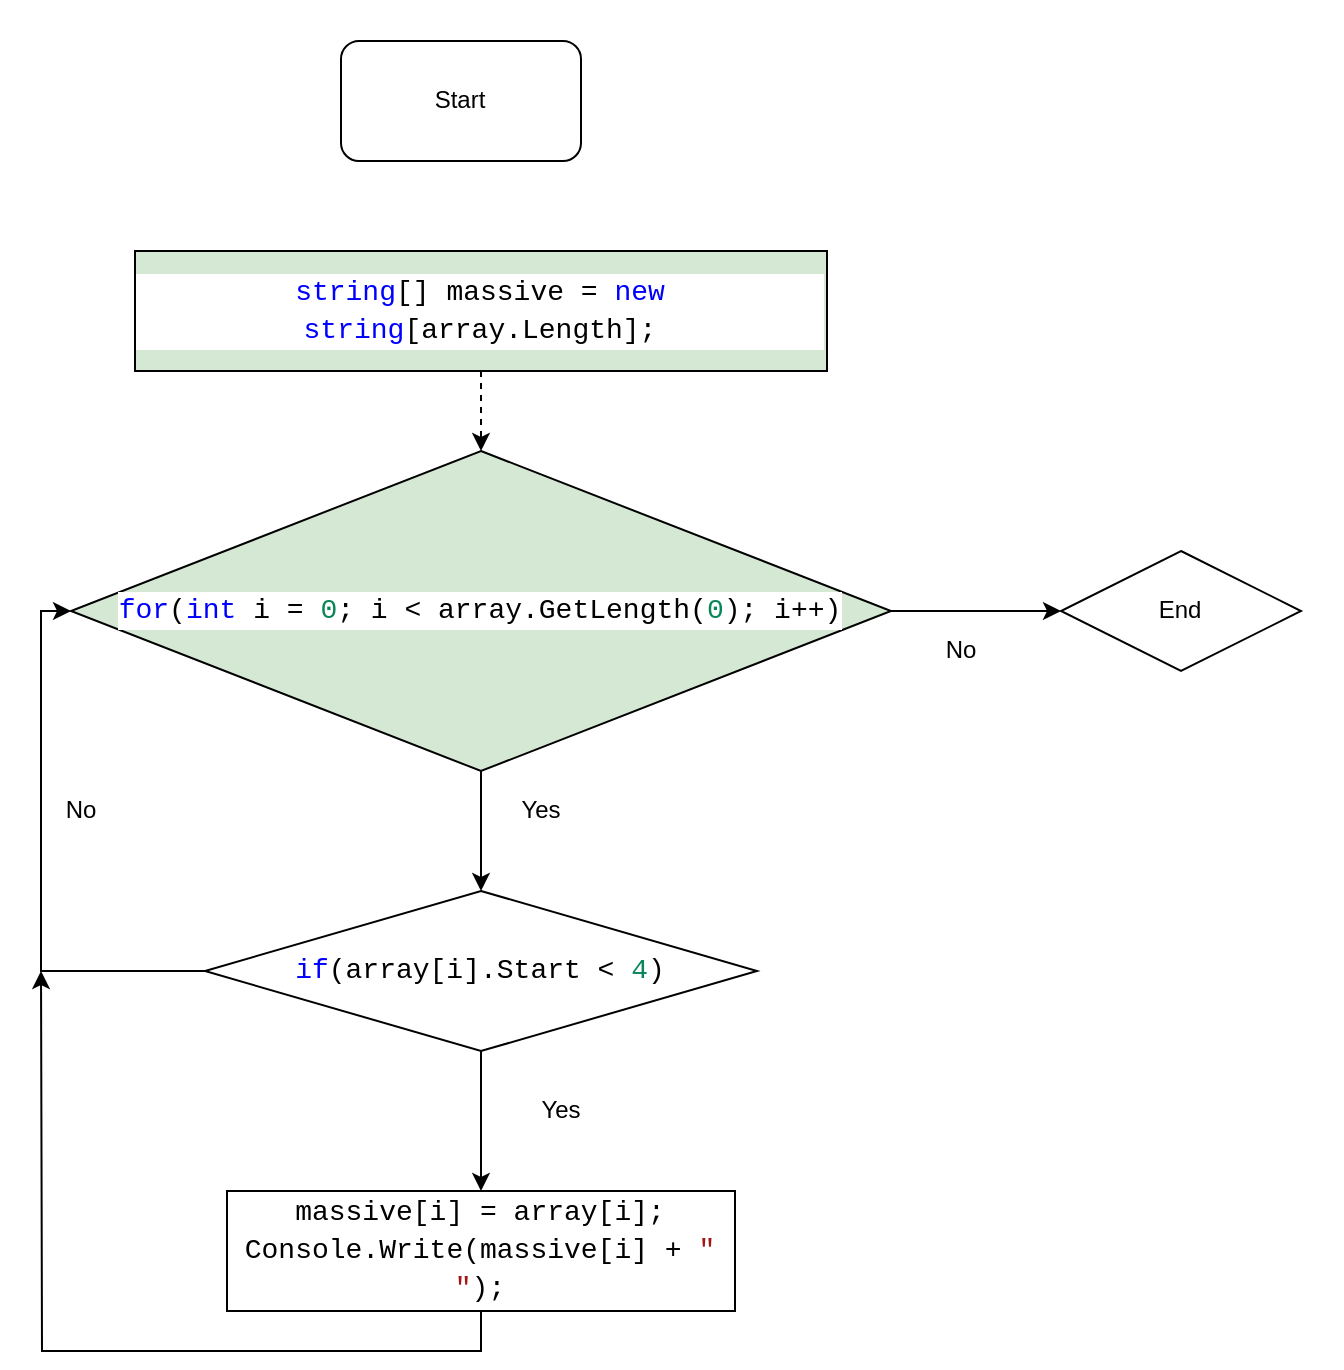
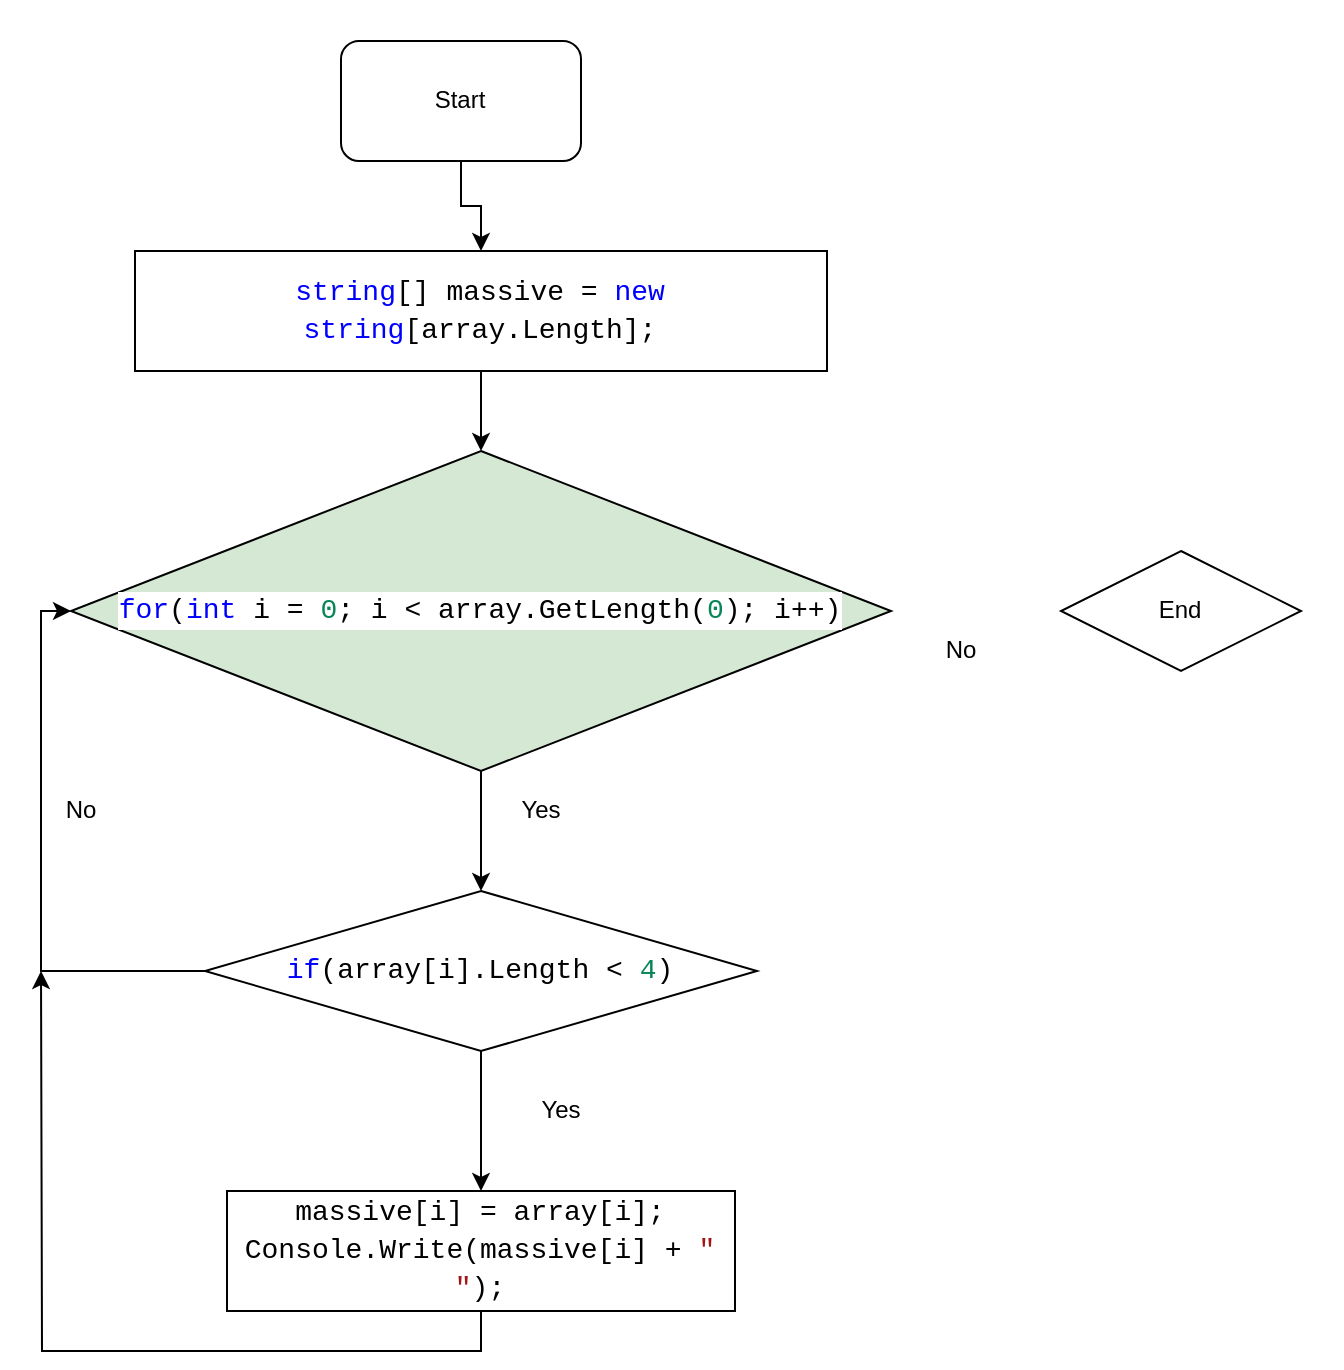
edge "Start" -> "string[] massive = new string[array.Length];": added
node "string[] massive = new string[array.Length];": fillcolor #d5e8d4 -> #ffffff
edge "string[] massive = new string[array.Length];" -> "for(int i = 0; i < array.GetLength(0); i++)": style dashed -> solid
edge "for(int i = 0; i < array.GetLength(0); i++)" -> "End": removed
node "if(array[i].Start < 4)": label "if(array[i].Start < 4)" -> "if(array[i].Length < 4)"
